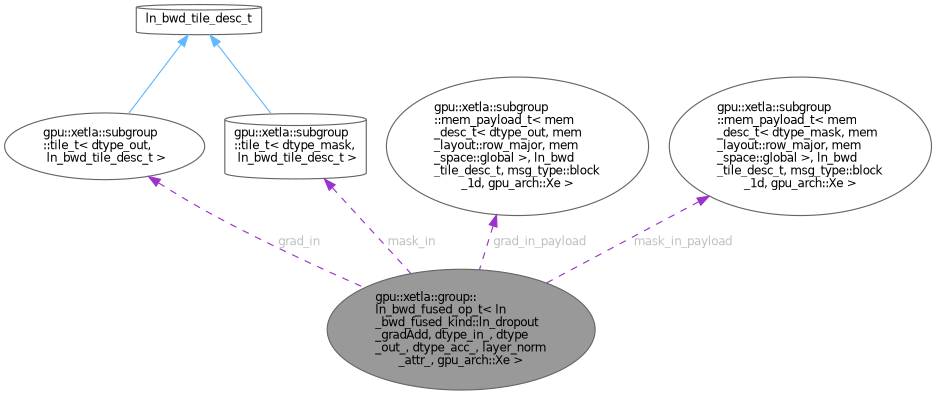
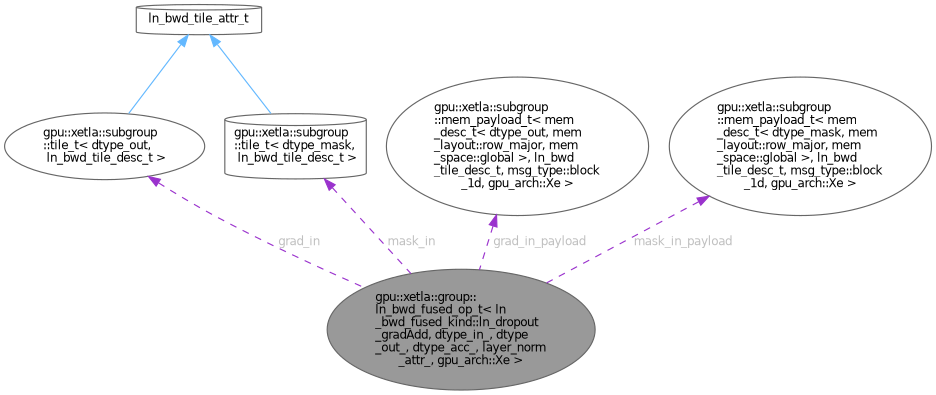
node "ln_bwd_tile_desc_t": label "ln_bwd_tile_desc_t" -> "ln_bwd_tile_attr_t"
